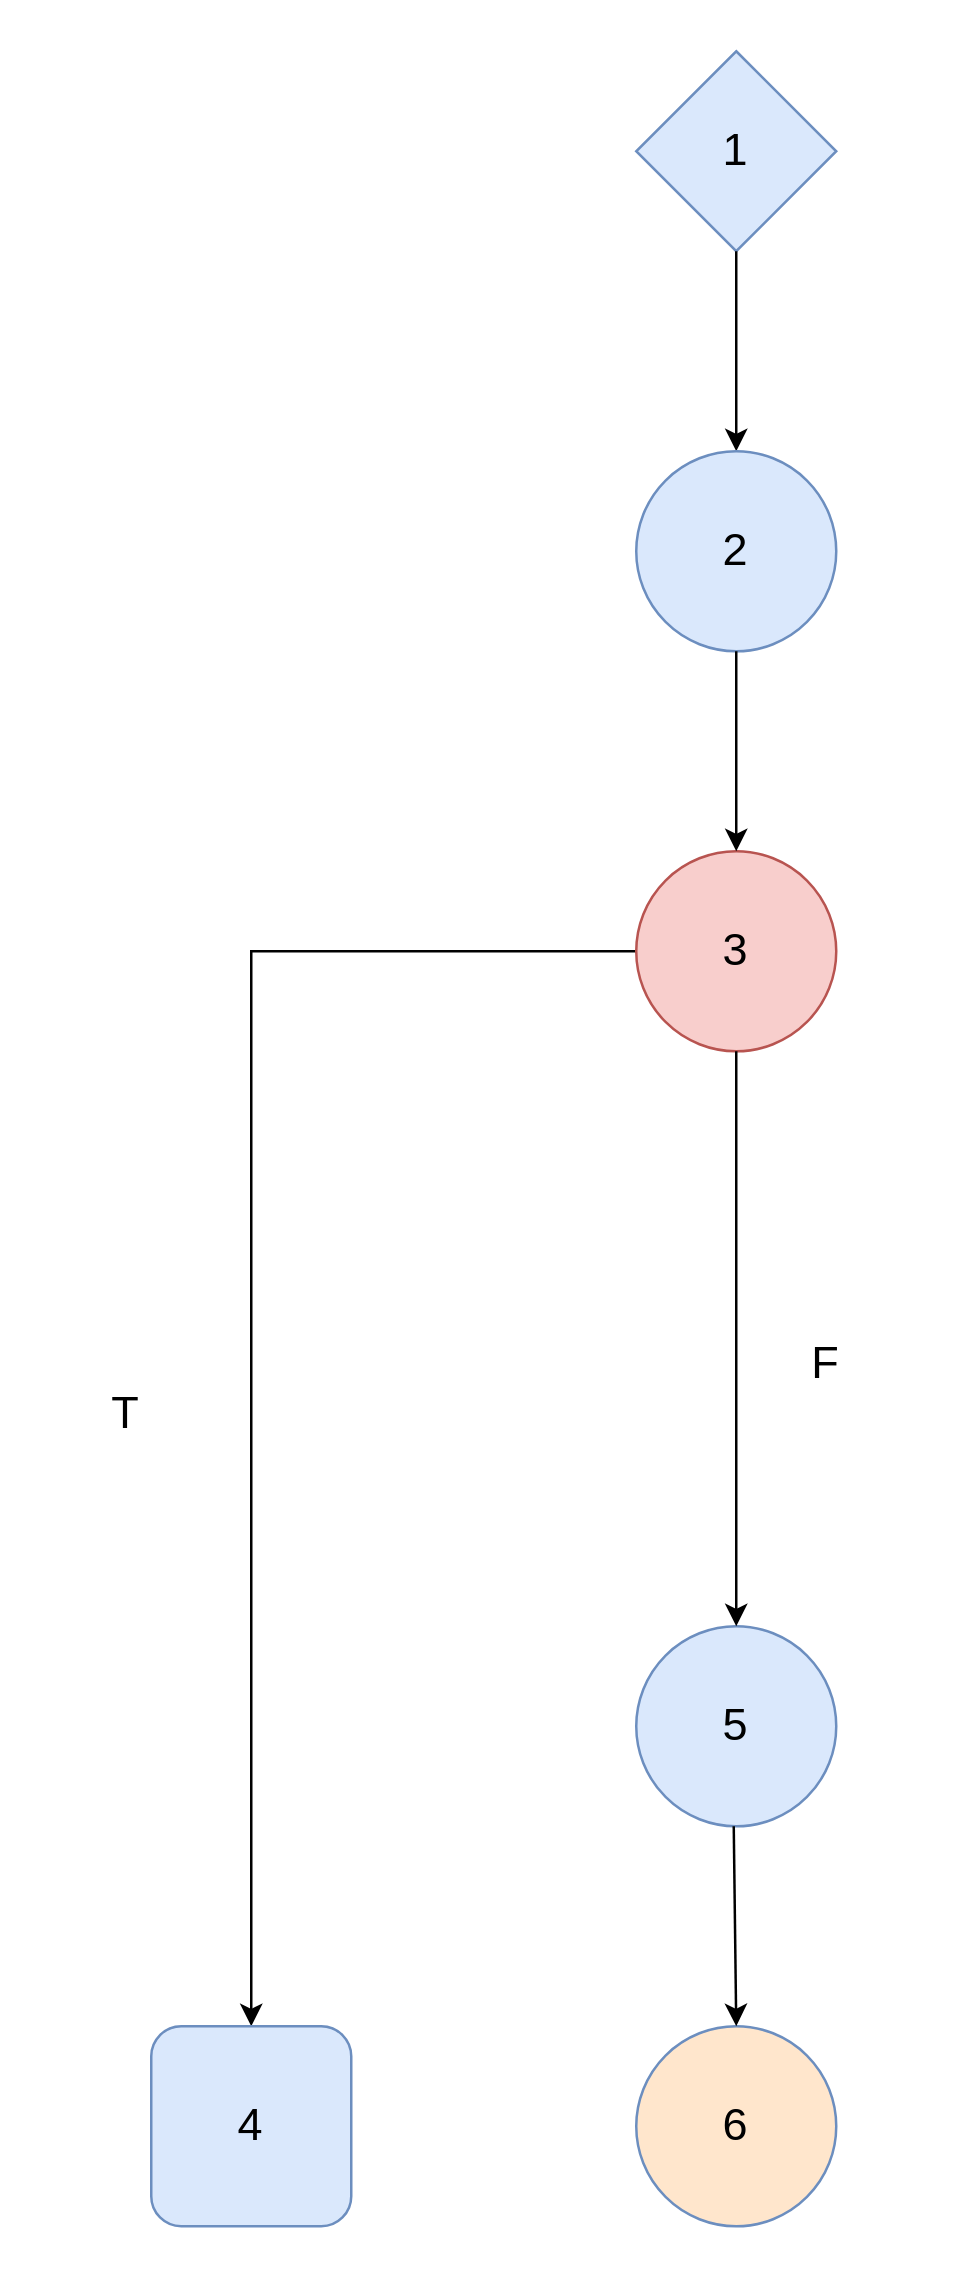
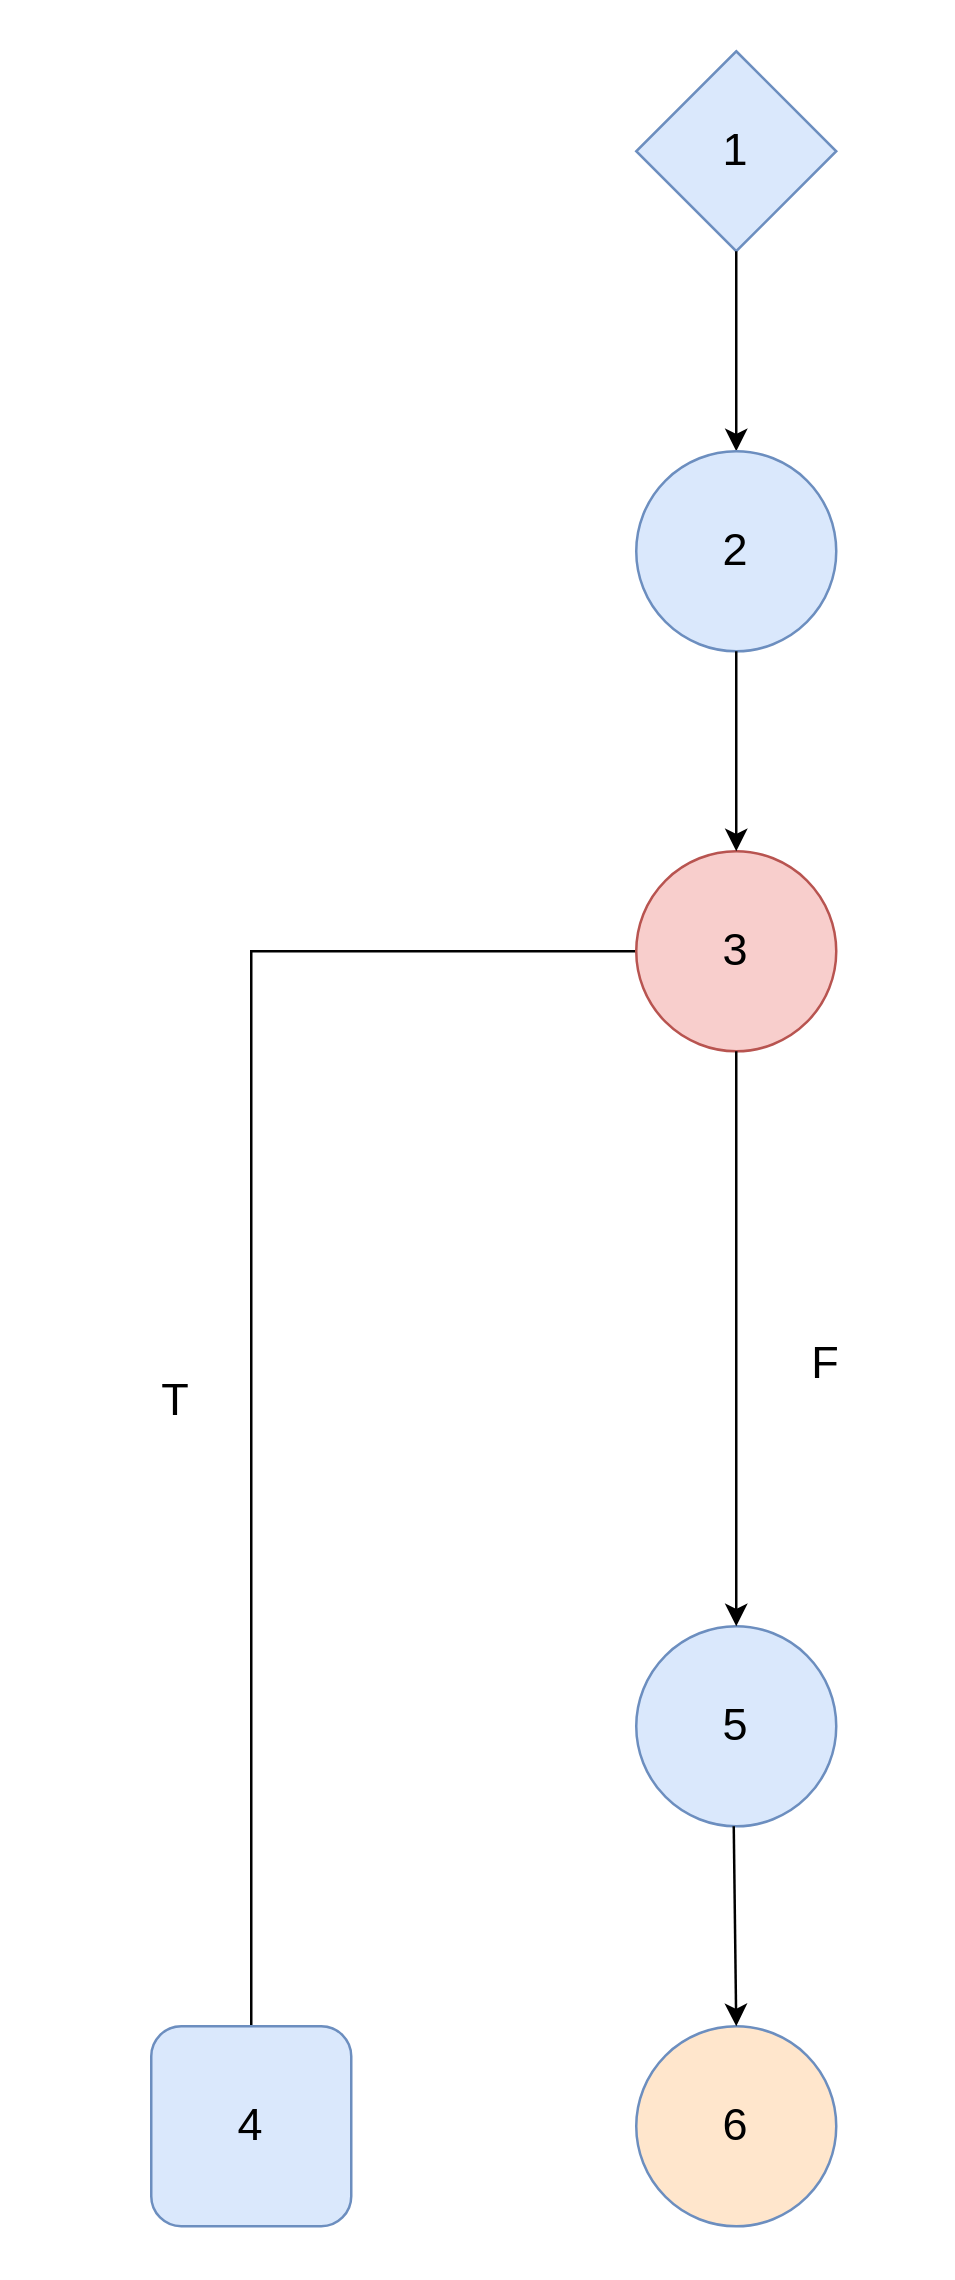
node "T": moved (126, 1414) -> (176, 1401)
edge "3" -> "4": arrowhead classic -> none
